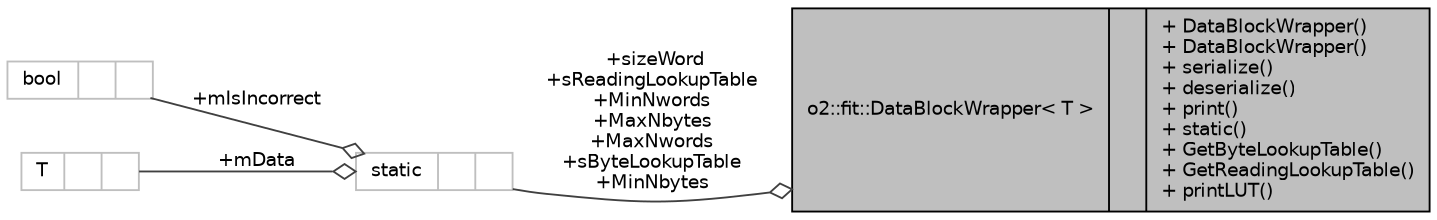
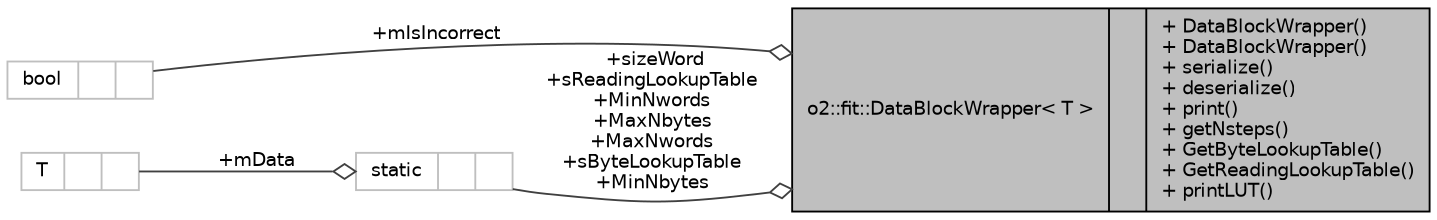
edge "bool" -> "static": now "bool" -> "o2::fit::DataBlockWrapper< T >"
node "o2::fit::DataBlockWrapper< T >": text "+ static()" -> "+ getNsteps()"
